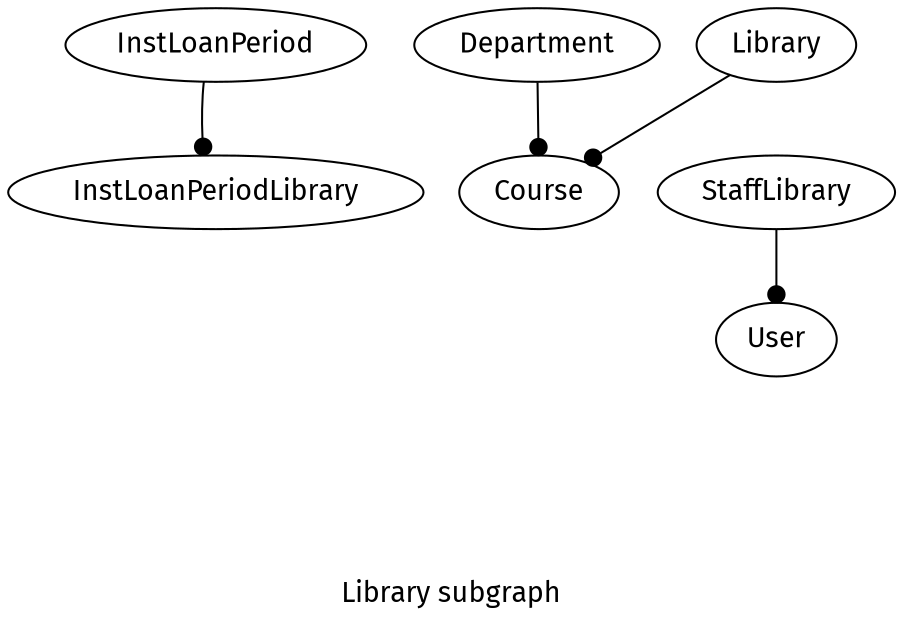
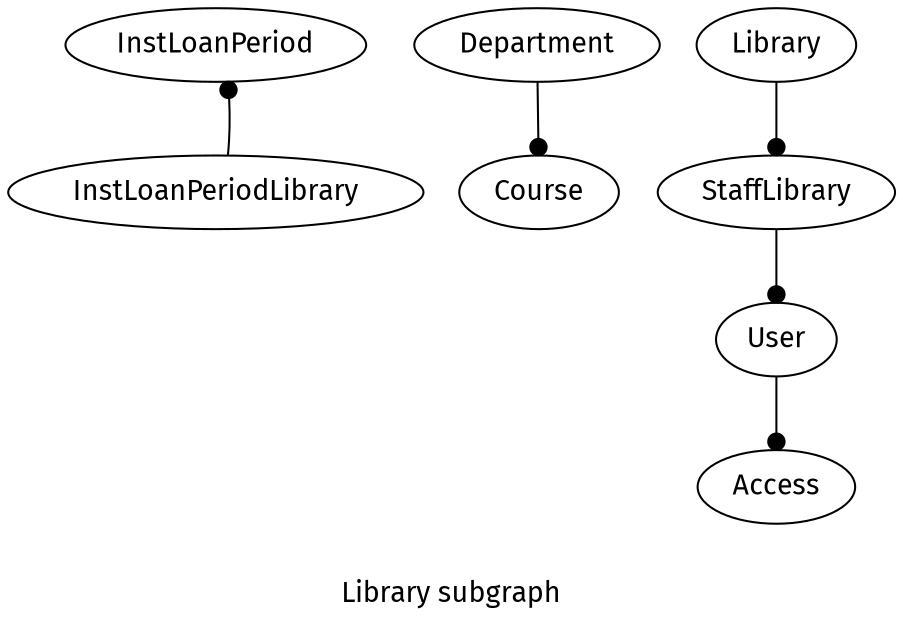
edge "InstLoanPeriod" -> "InstLoanPeriodLibrary": reversed
edge "Library" -> "Course": now "Library" -> "StaffLibrary"
node "Access": added
